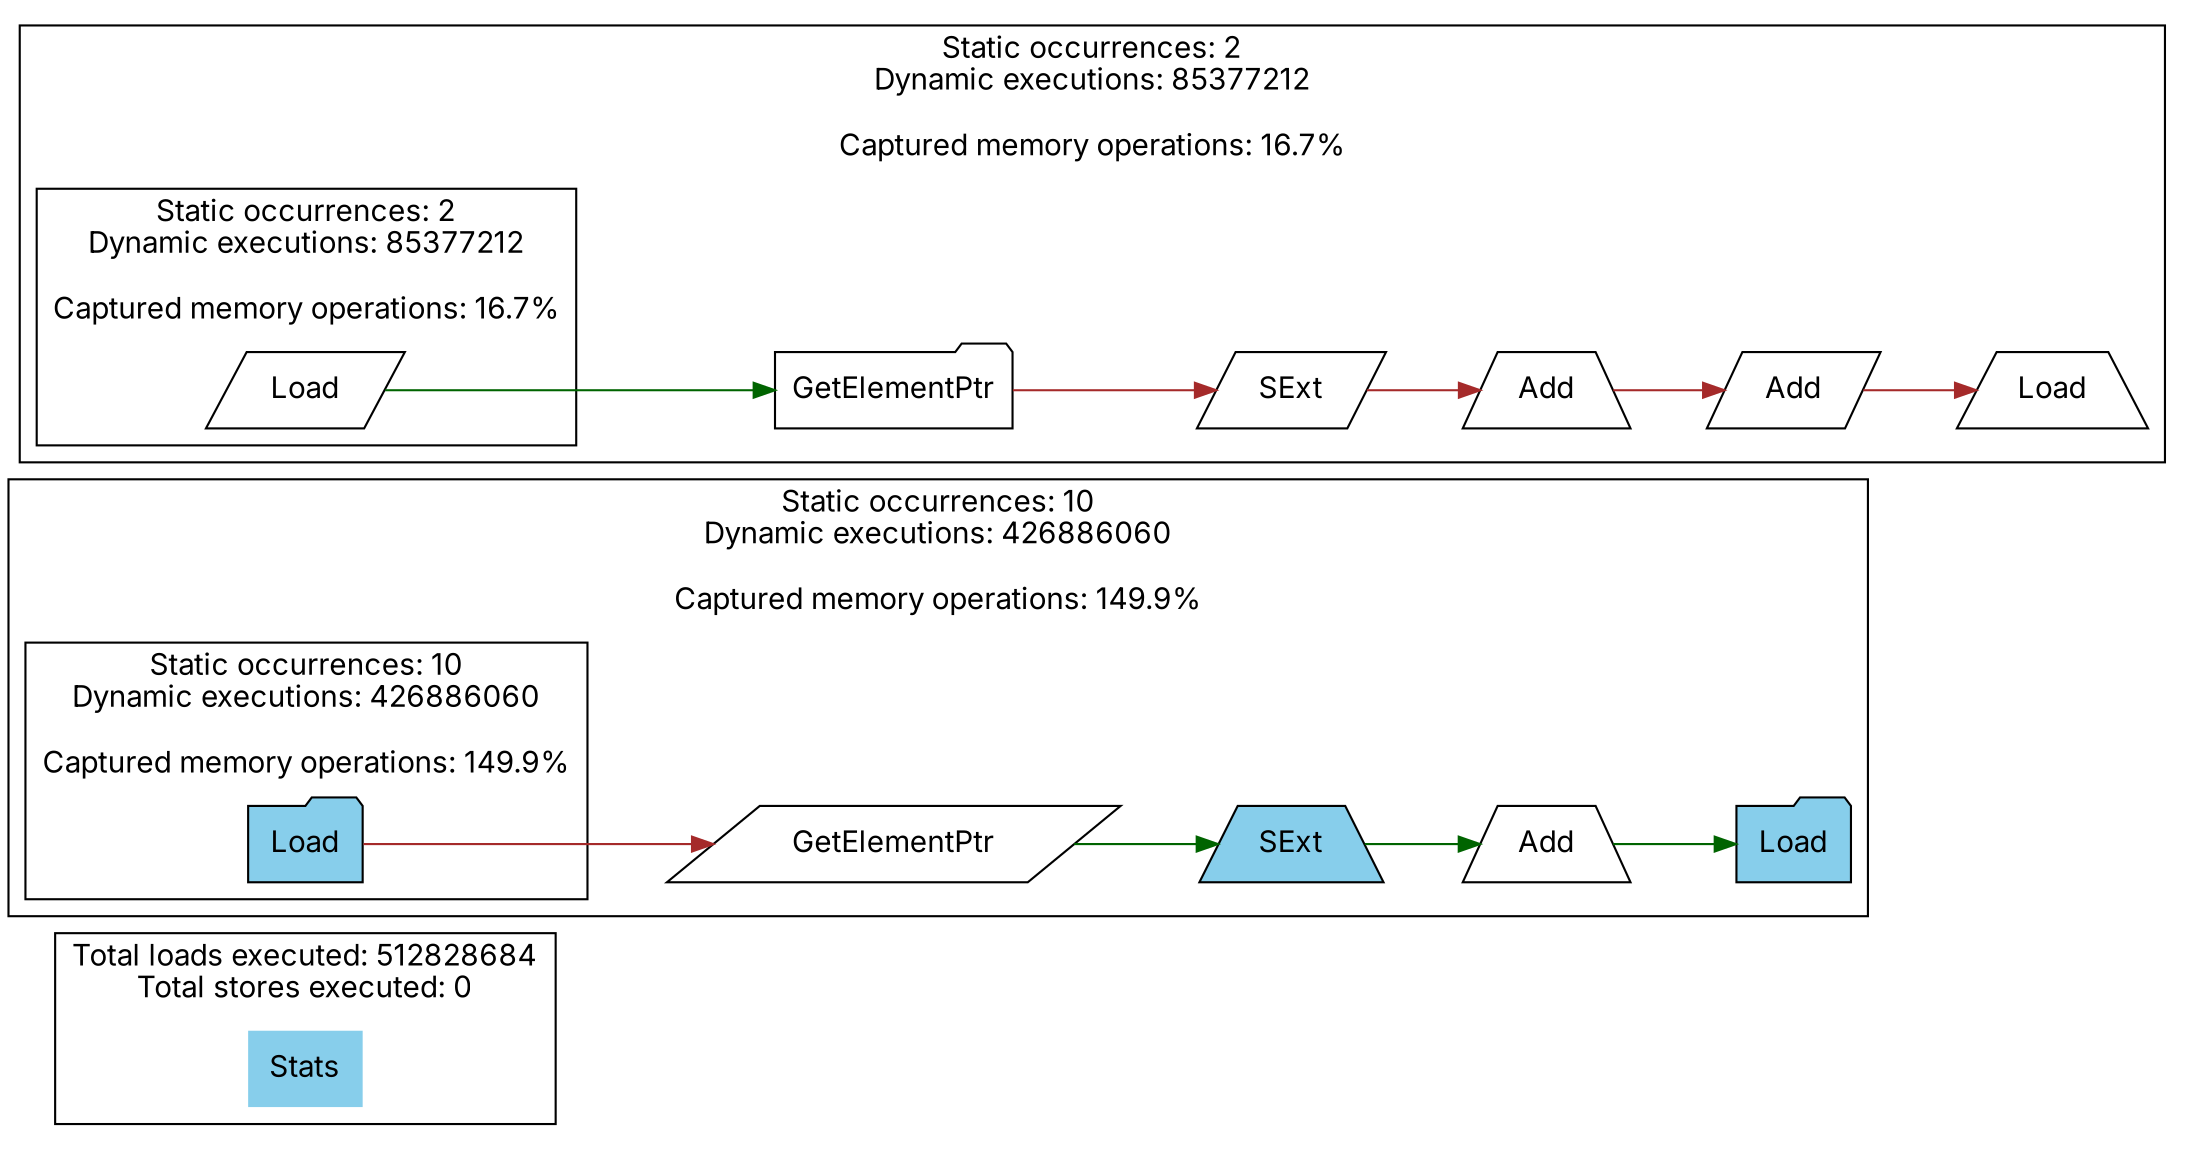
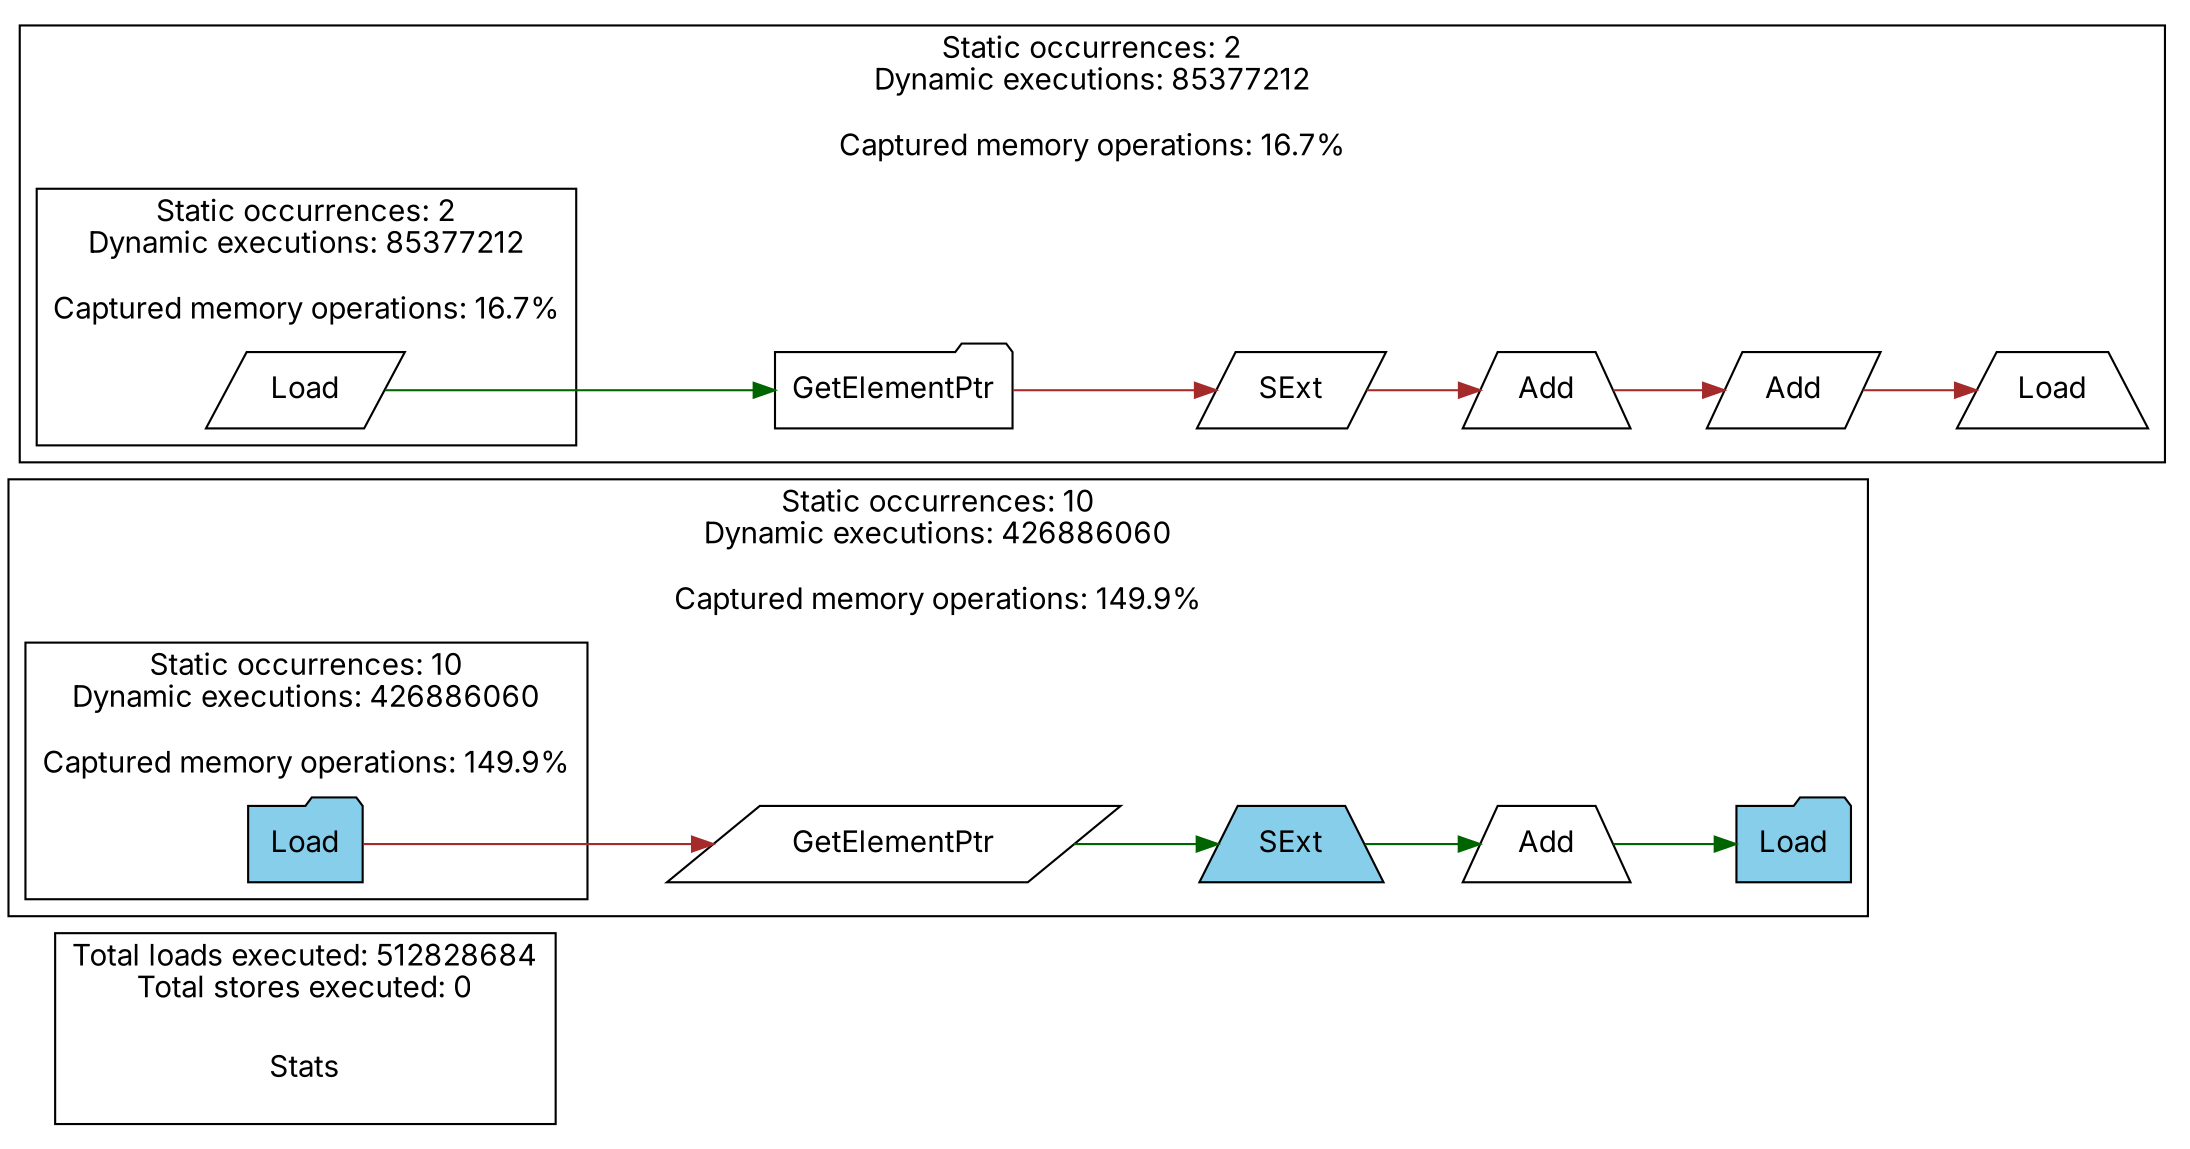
node "Stats": fillcolor skyblue -> white
